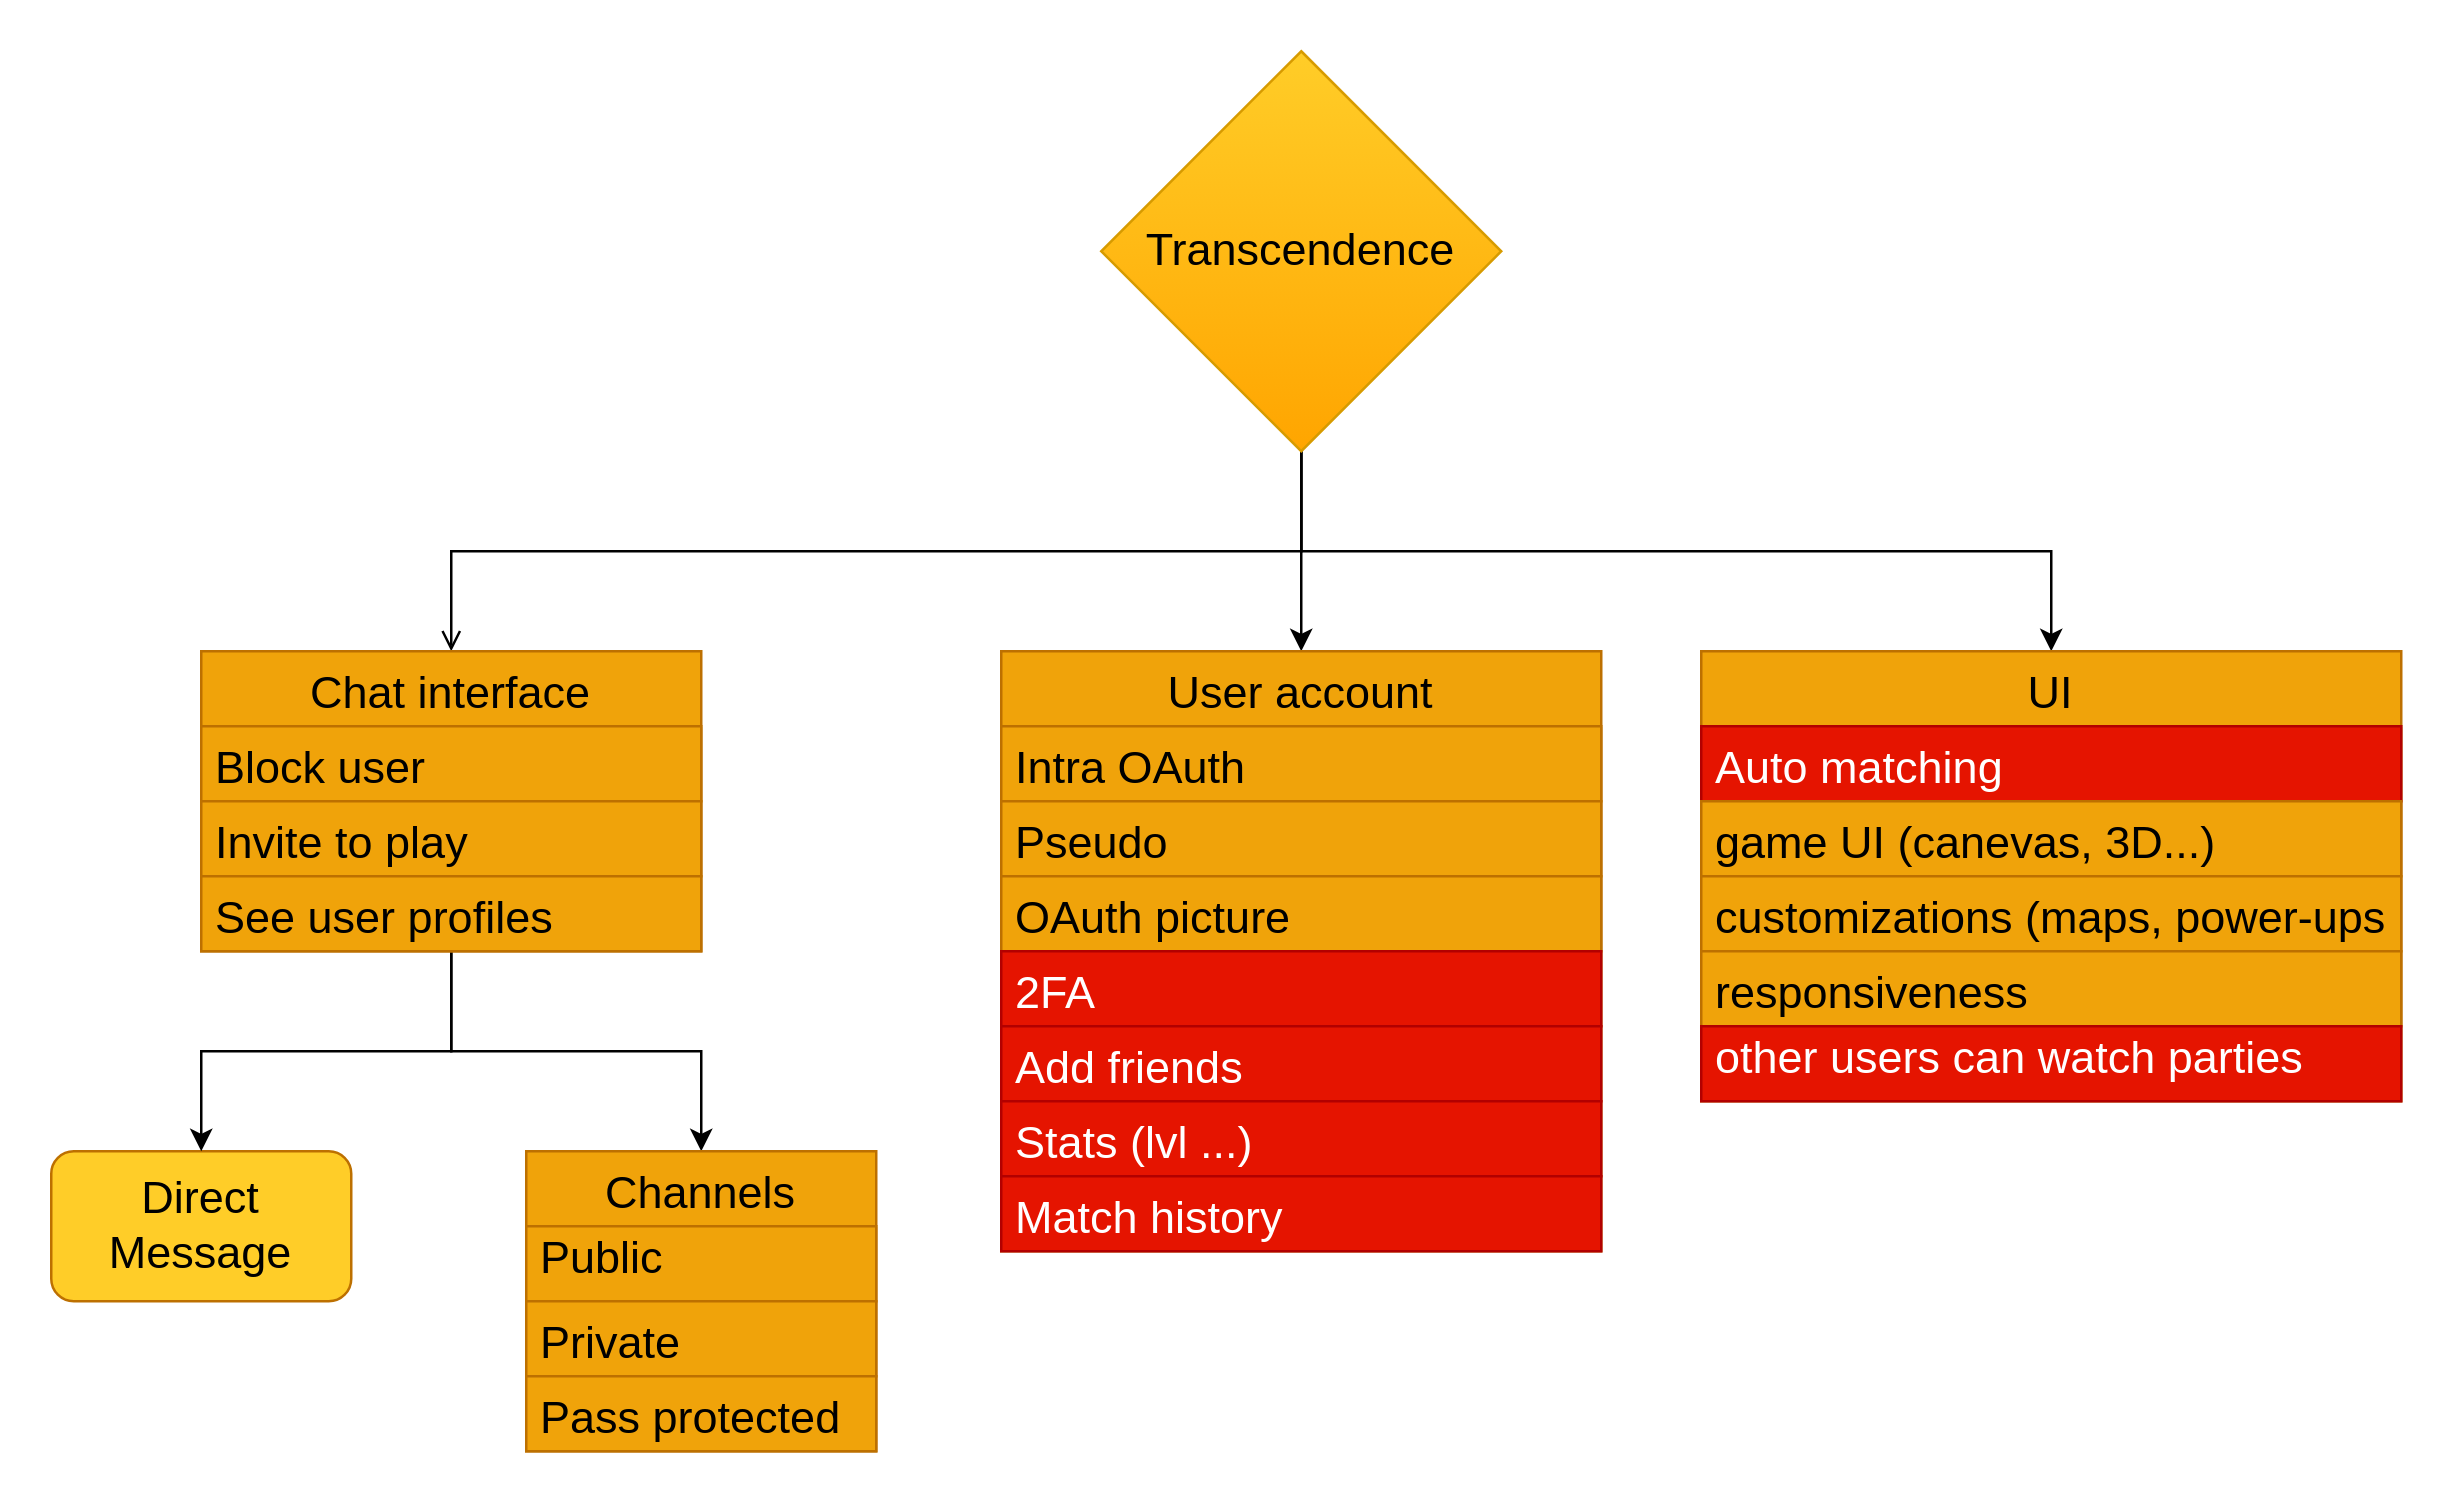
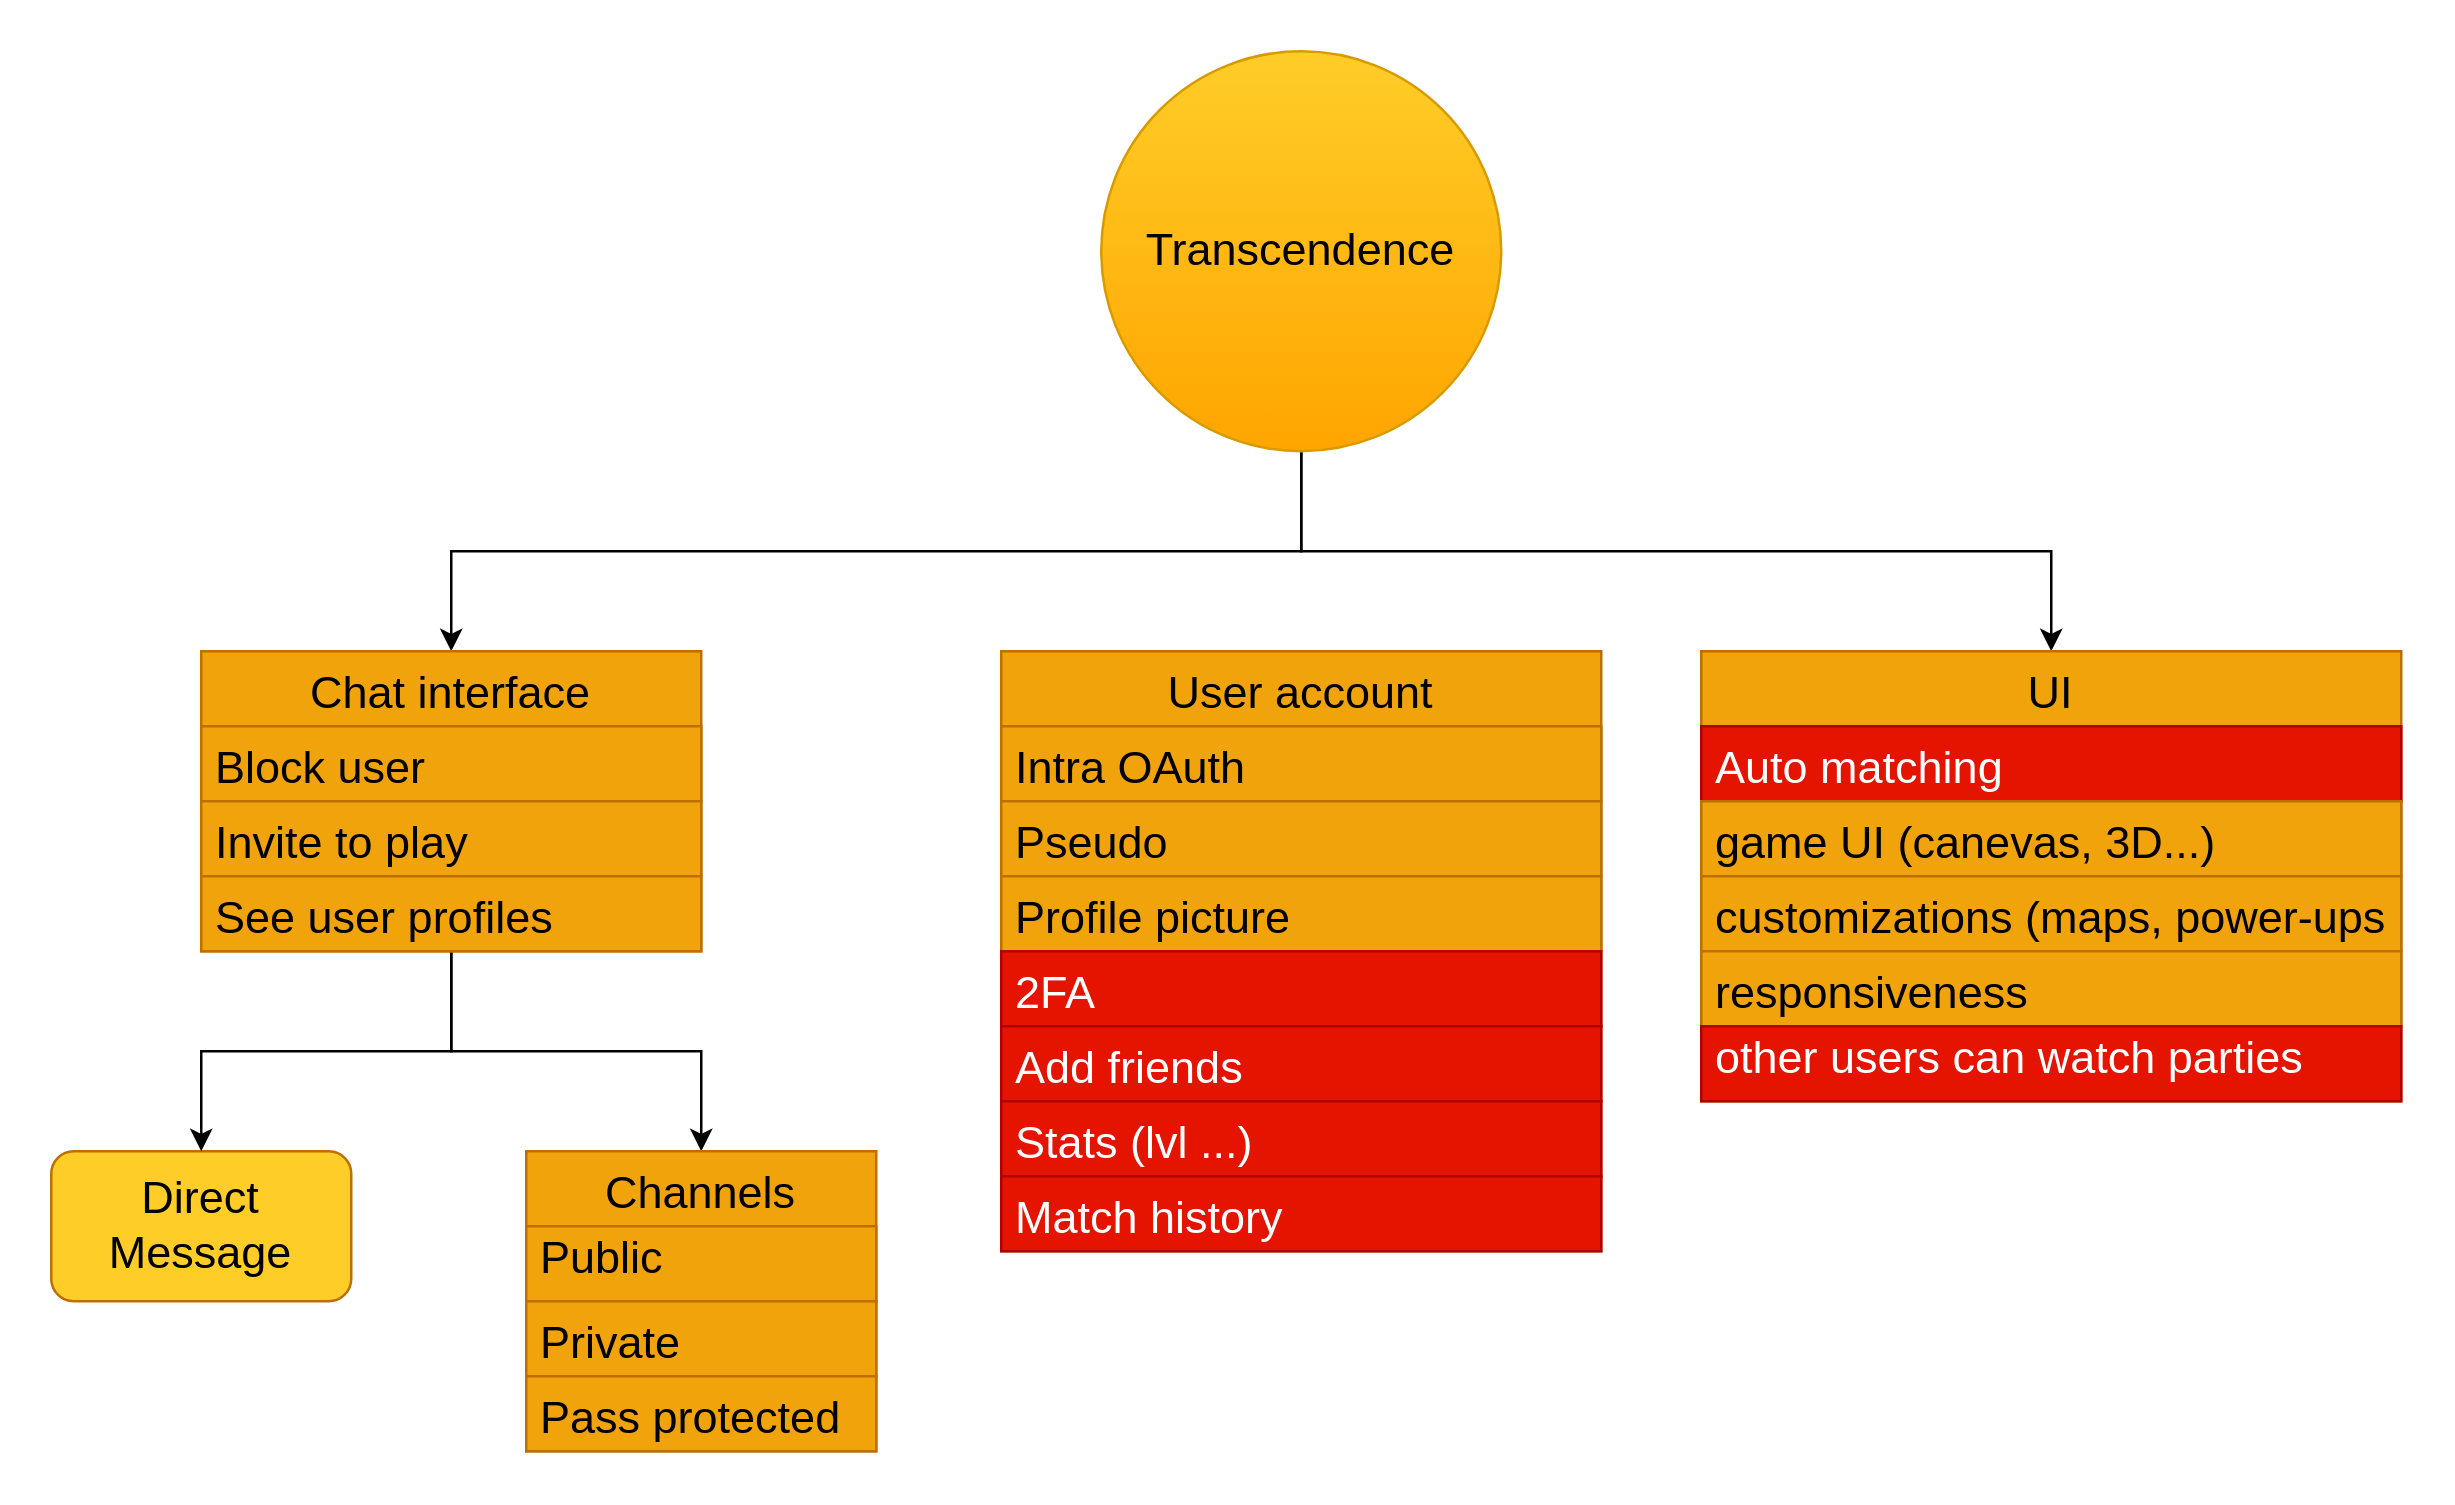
node "Transcendence": shape diamond -> ellipse
edge "Transcendence" -> "User account": removed
edge "Transcendence" -> "Chat interface": arrowhead open -> classic
node "OAuth picture": label "OAuth picture" -> "Profile picture"
